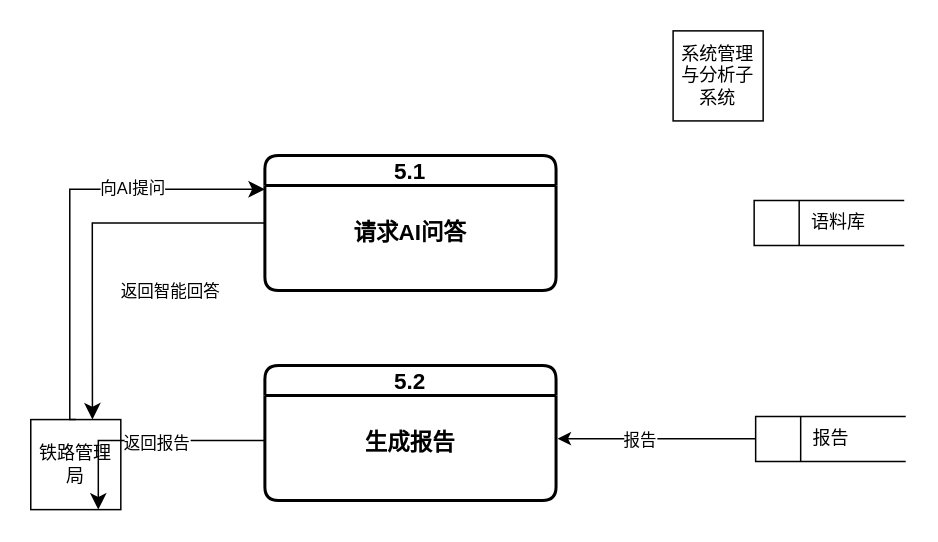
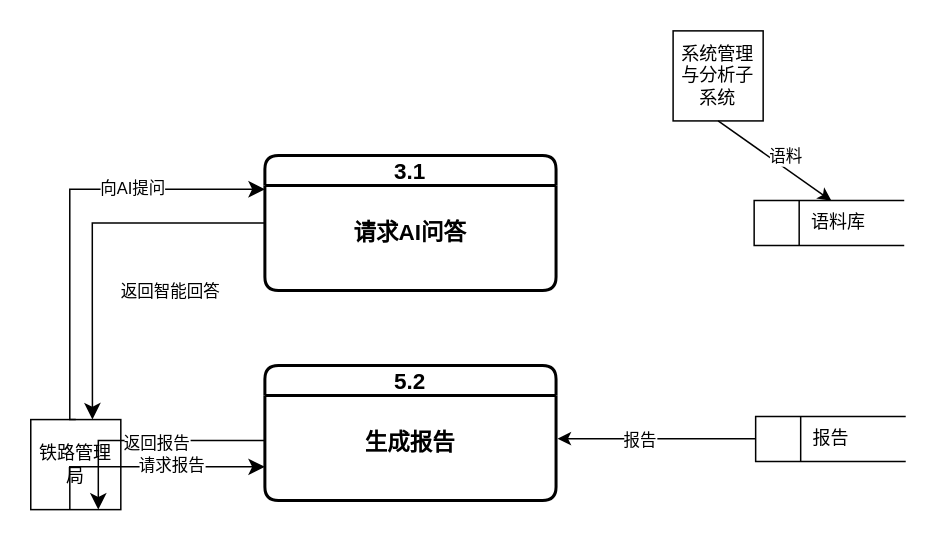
edge "系统管理与分析子系统" -> "语料库": added, label "语料"
node "5.1": label "5.1" -> "3.1"
edge "铁路管理局" -> "5.2": added, label "请求报告"
